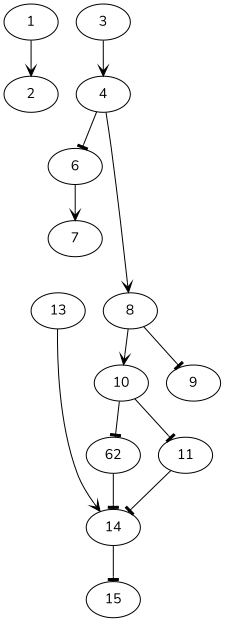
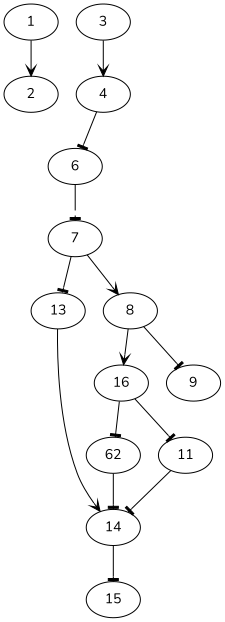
edge "4" -> "8": now "7" -> "8"
edge "6" -> "7": arrowhead vee -> tee
edge "7" -> "13": added
node "10": label "10" -> "16"
